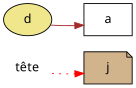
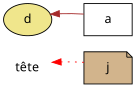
edge "d" -> "a": reversed
edge "tête" -> "j": reversed
